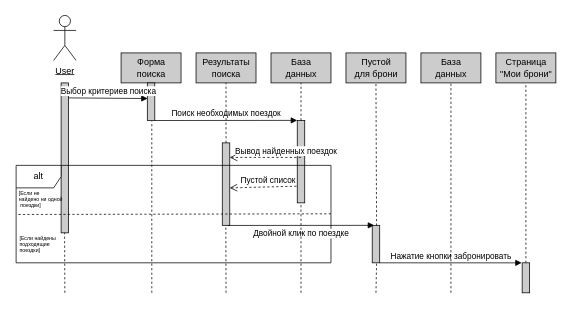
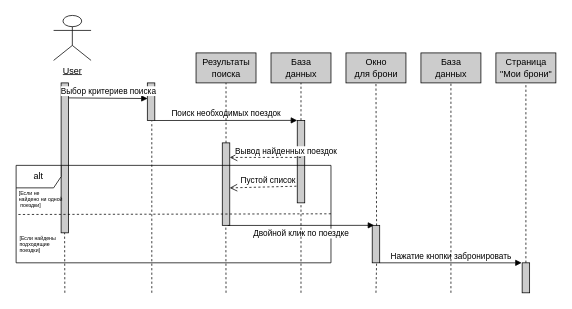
node "User": size 23x45 -> 38x45
node "Форма поиска": removed
node "Пустой для брони": label "Пустой для брони" -> "Окно для брони"
